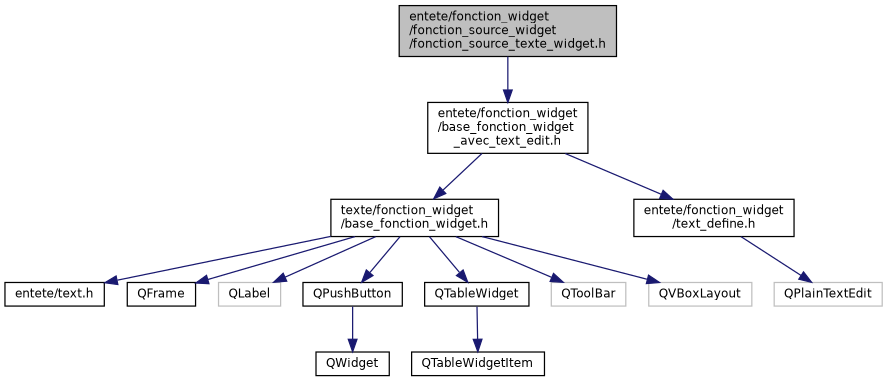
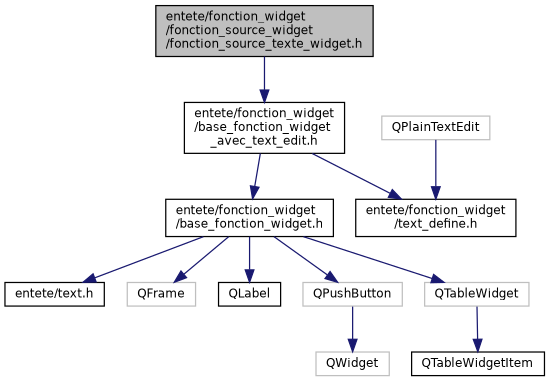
node "texte/fonction_widget /base_fonction_widget.h": label "texte/fonction_widget /base_fonction_widget.h" -> "entete/fonction_widget /base_fonction_widget.h"
edge "entete/fonction_widget /text_define.h" -> "QPlainTextEdit": reversed
node "QFrame": color black -> grey75
node "QLabel": color grey75 -> black
node "QPushButton": color black -> grey75
node "QTableWidget": color black -> grey75
node "QToolBar": removed
node "QVBoxLayout": removed
node "QWidget": color black -> grey75
